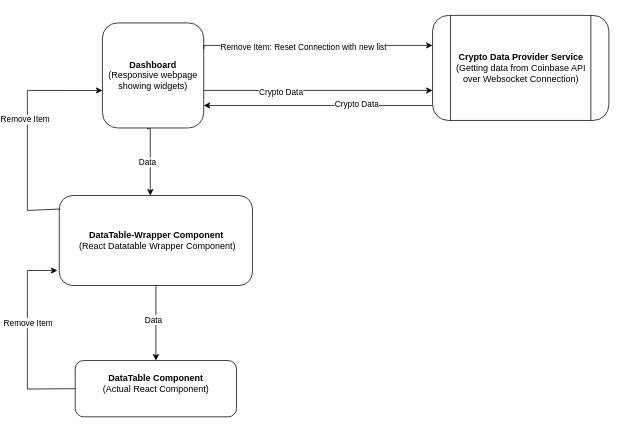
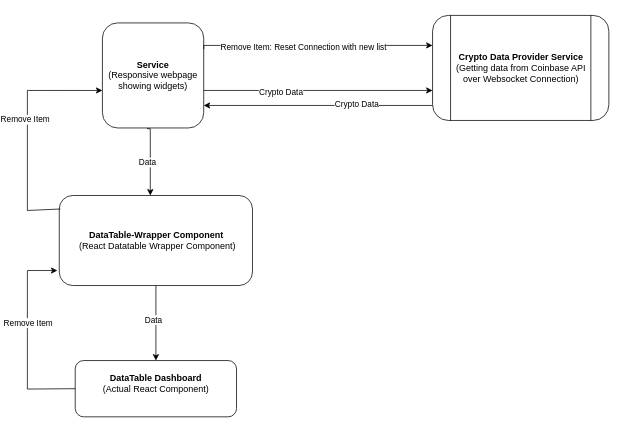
node "Dashboard (Responsive webpage showing widgets)": label "Dashboard (Responsive webpage showing widgets)" -> "Service (Responsive webpage showing widgets)"
node "DataTable Component (Actual React Component)": label "DataTable Component (Actual React Component)" -> "DataTable Dashboard (Actual React Component)"
